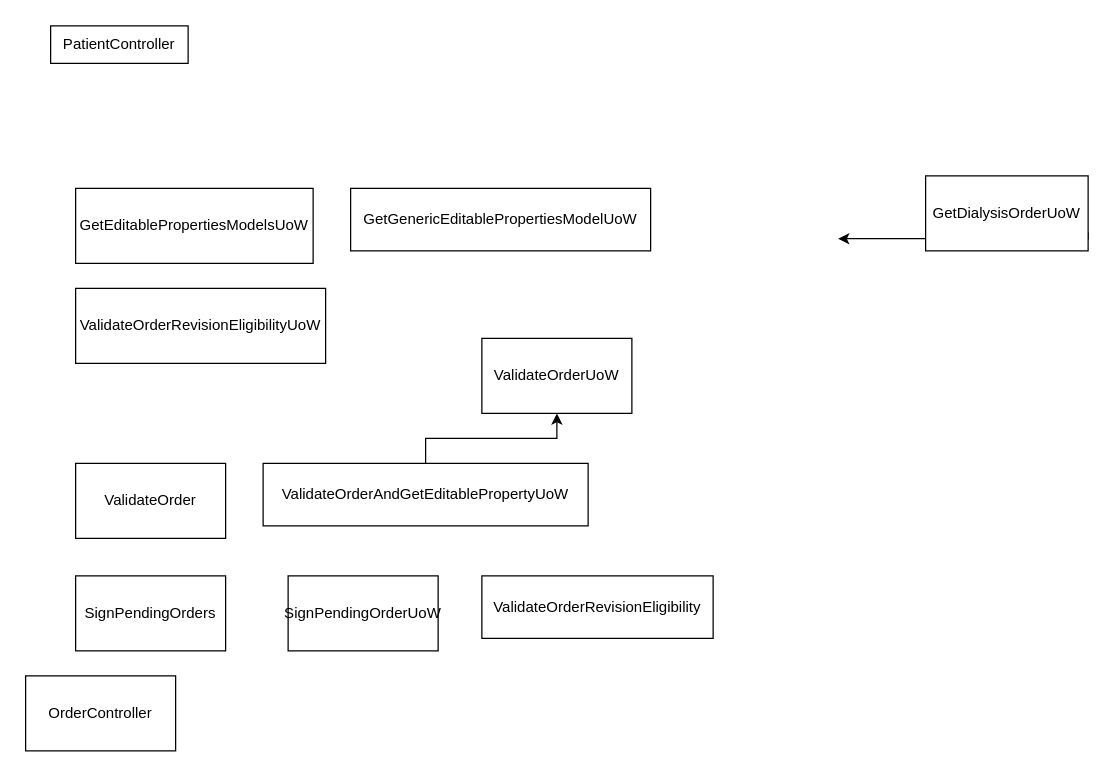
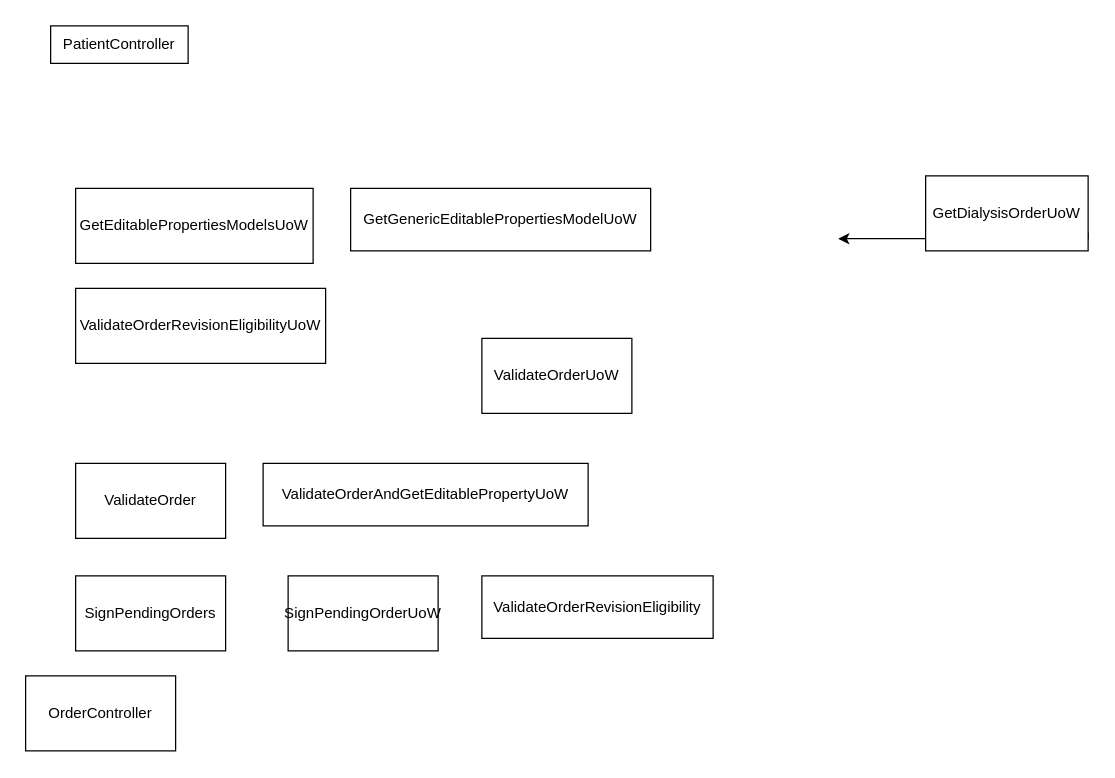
edge "ValidateOrderAndGetEditablePropertyUoW" -> "ValidateOrderUoW": removed
